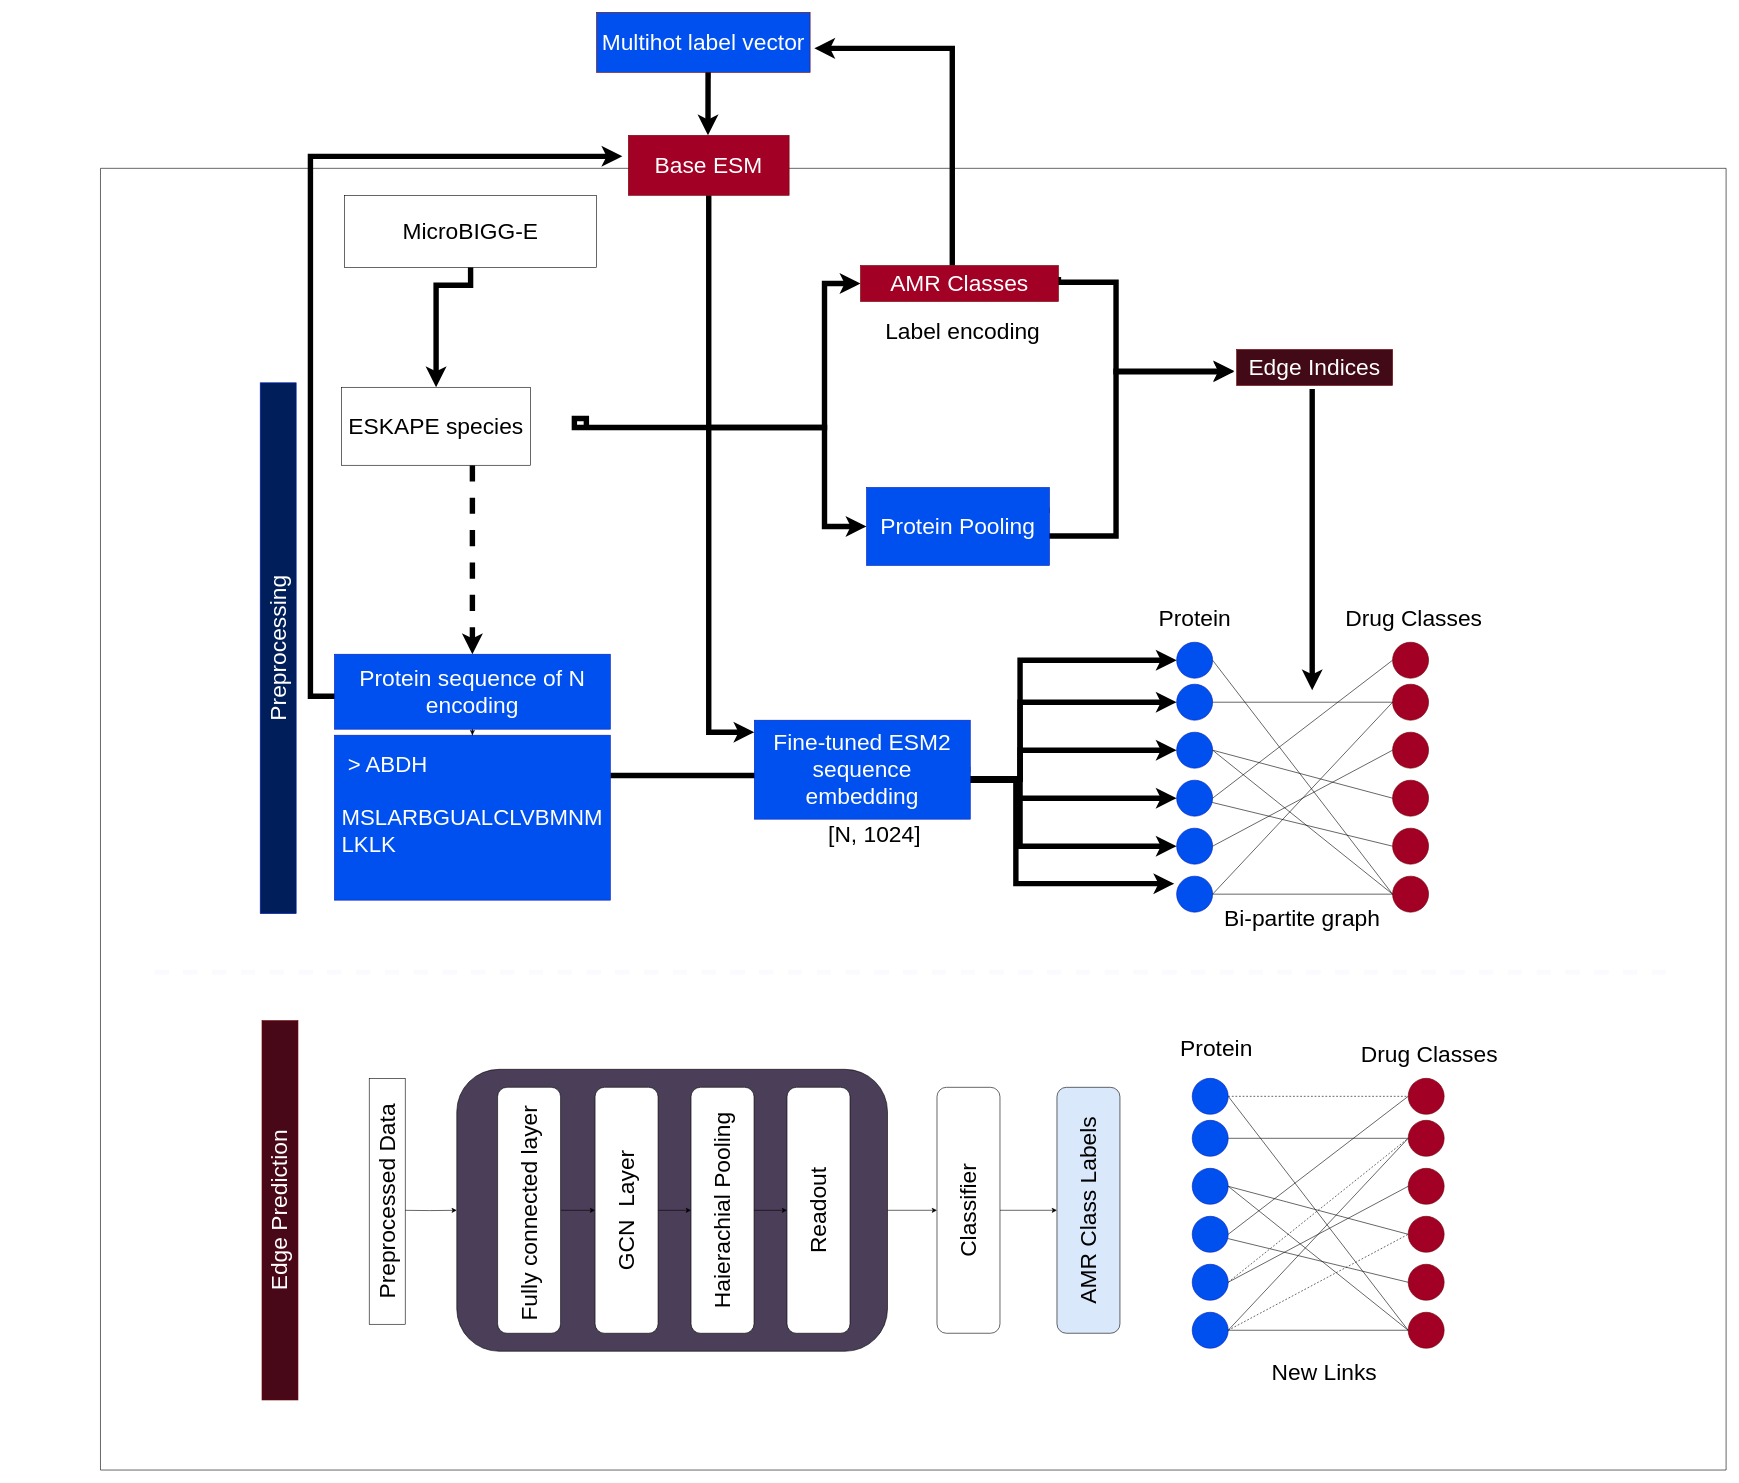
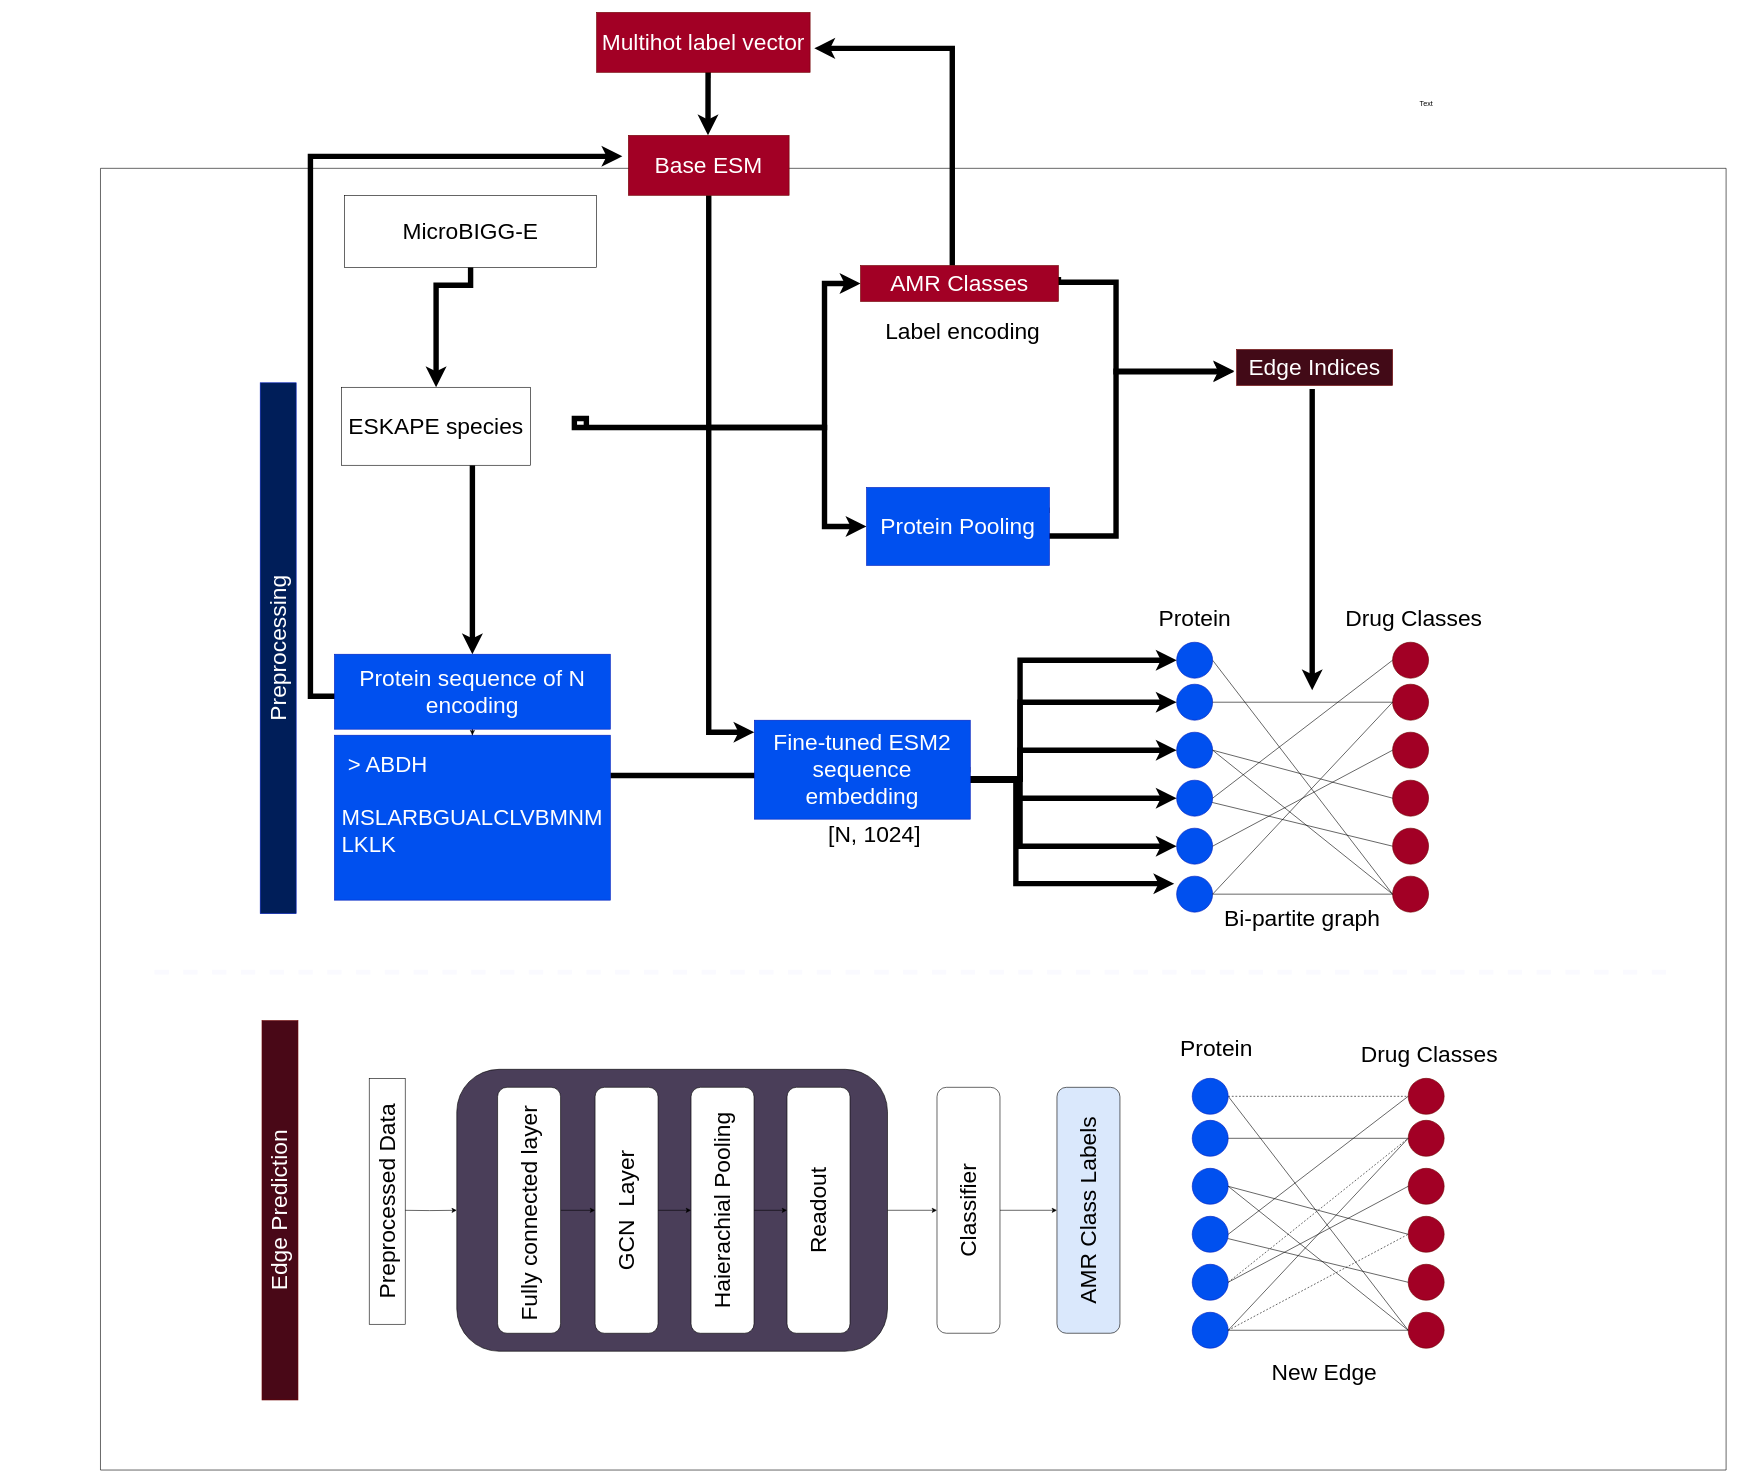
node "Multihot label vector": fillcolor #0050ef -> #a20025
node "Text": added
edge "ESKAPE species" -> "Protein sequence of N encoding": style dashed -> solid
node "New Links": label "New Links" -> "New Edge"
